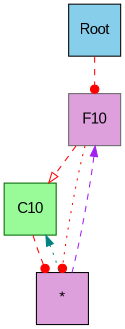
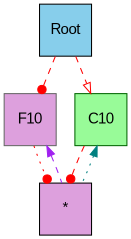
edge "F10" -> "C10": now "Root" -> "C10"
